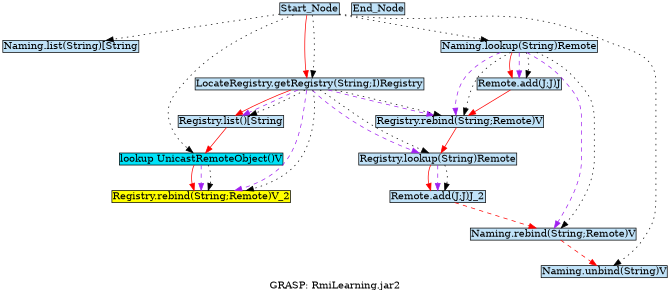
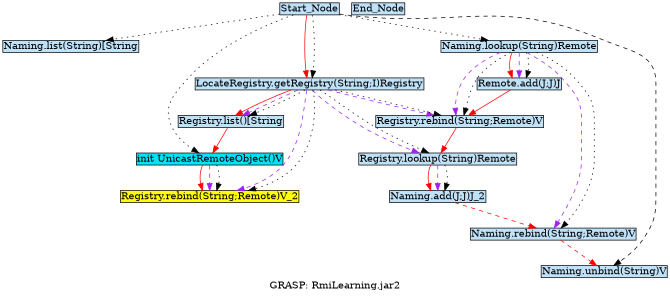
edge "Start_Node" -> "Naming.unbind(String)V": style dotted -> dashed
node "lookup UnicastRemoteObject()V": label "lookup UnicastRemoteObject()V" -> "init UnicastRemoteObject()V"
node "Remote.add(J;J)J_2": label "Remote.add(J;J)J_2" -> "Naming.add(J;J)J_2"
